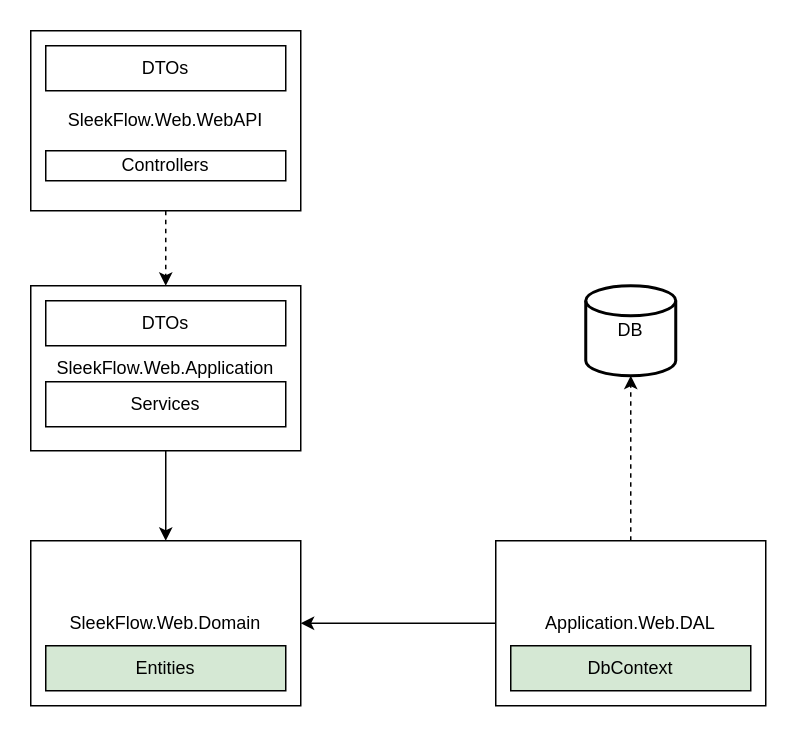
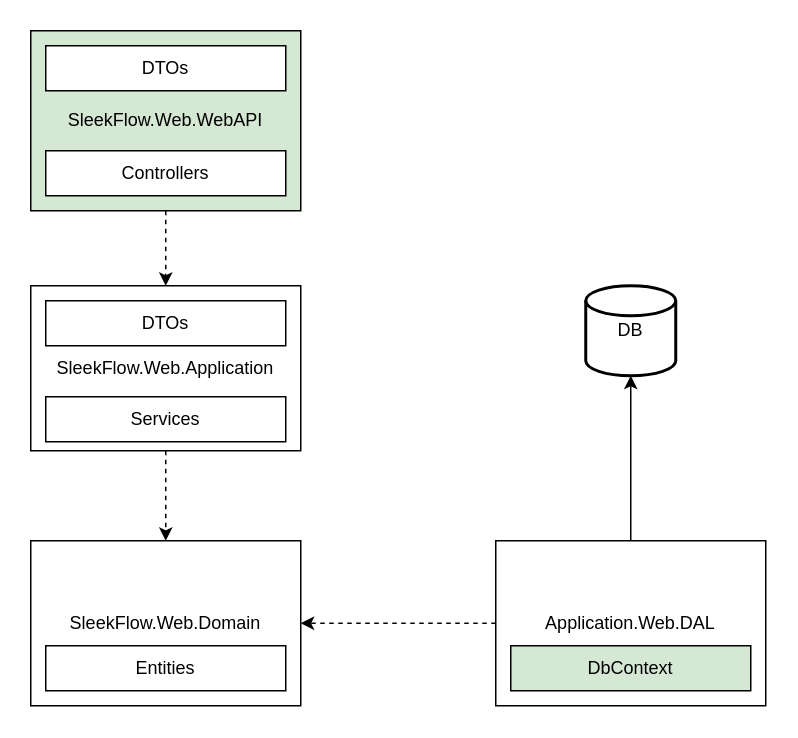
node "SleekFlow.Web.WebAPI": fillcolor #ffffff -> #d5e8d4
node "Controllers": size 240x30 -> 240x45
node "Services": moved (166, 404) -> (166, 419)
edge "Application.Web.DAL" -> "DB": style dashed -> solid
edge "SleekFlow.Web.Application" -> "SleekFlow.Web.Domain": style solid -> dashed
edge "Application.Web.DAL" -> "SleekFlow.Web.Domain": style solid -> dashed
node "Entities": fillcolor #d5e8d4 -> #ffffff
